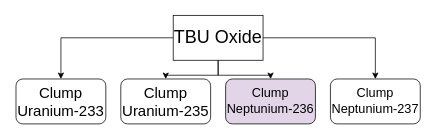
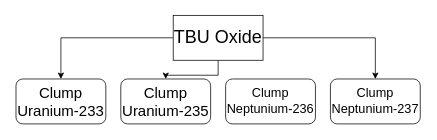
edge "TBU Oxide" -> "Clump Neptunium-236": removed
node "Clump Neptunium-236": fillcolor #e1d5e7 -> #ffffff
